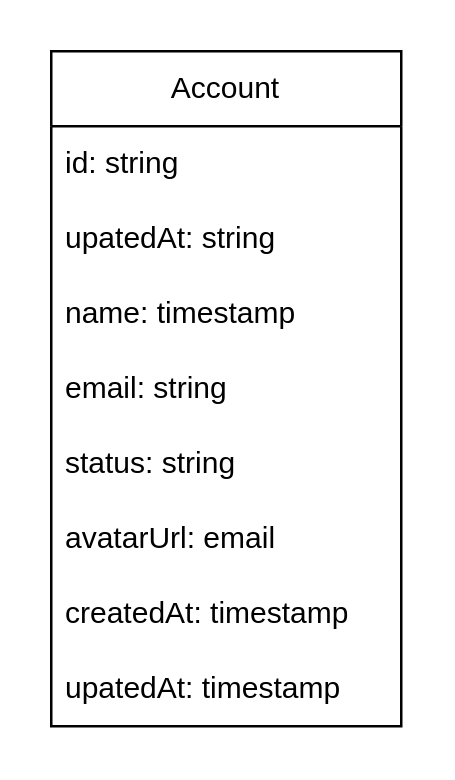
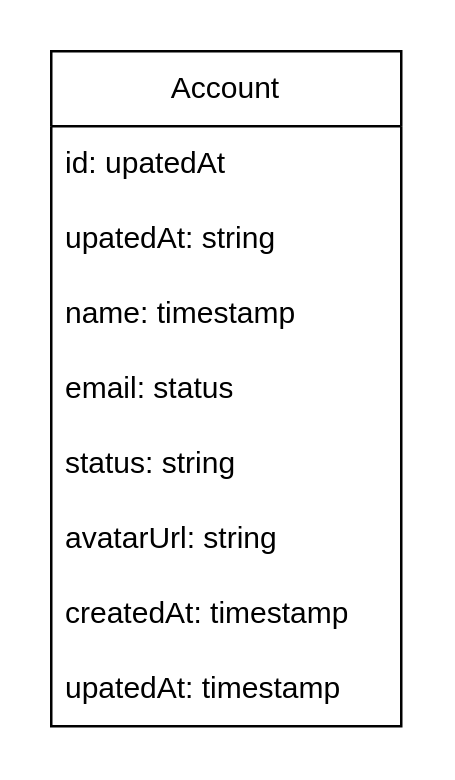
node "id: string": label "id: string" -> "id: upatedAt"
node "email: string": label "email: string" -> "email: status"
node "avatarUrl: email": label "avatarUrl: email" -> "avatarUrl: string"
